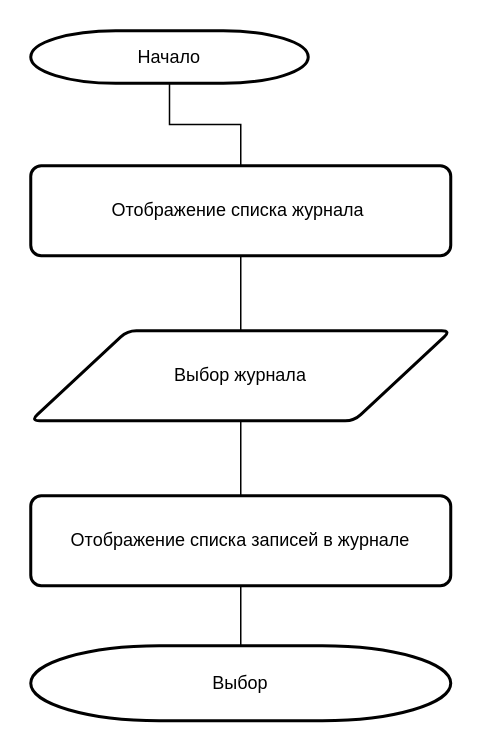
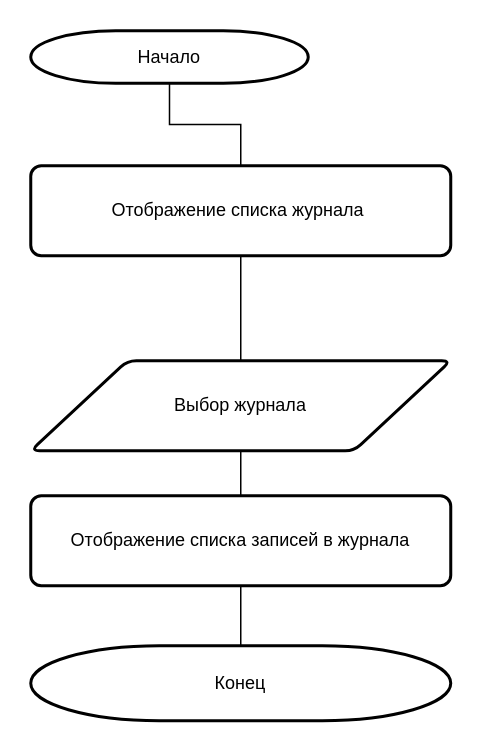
node "Выбор журнала": moved (241, 376) -> (241, 406)
node "Отображение списка записей в журнале": label "Отображение списка записей в журнале" -> "Отображение списка записей в журнала"
node "Выбор": label "Выбор" -> "Конец"
